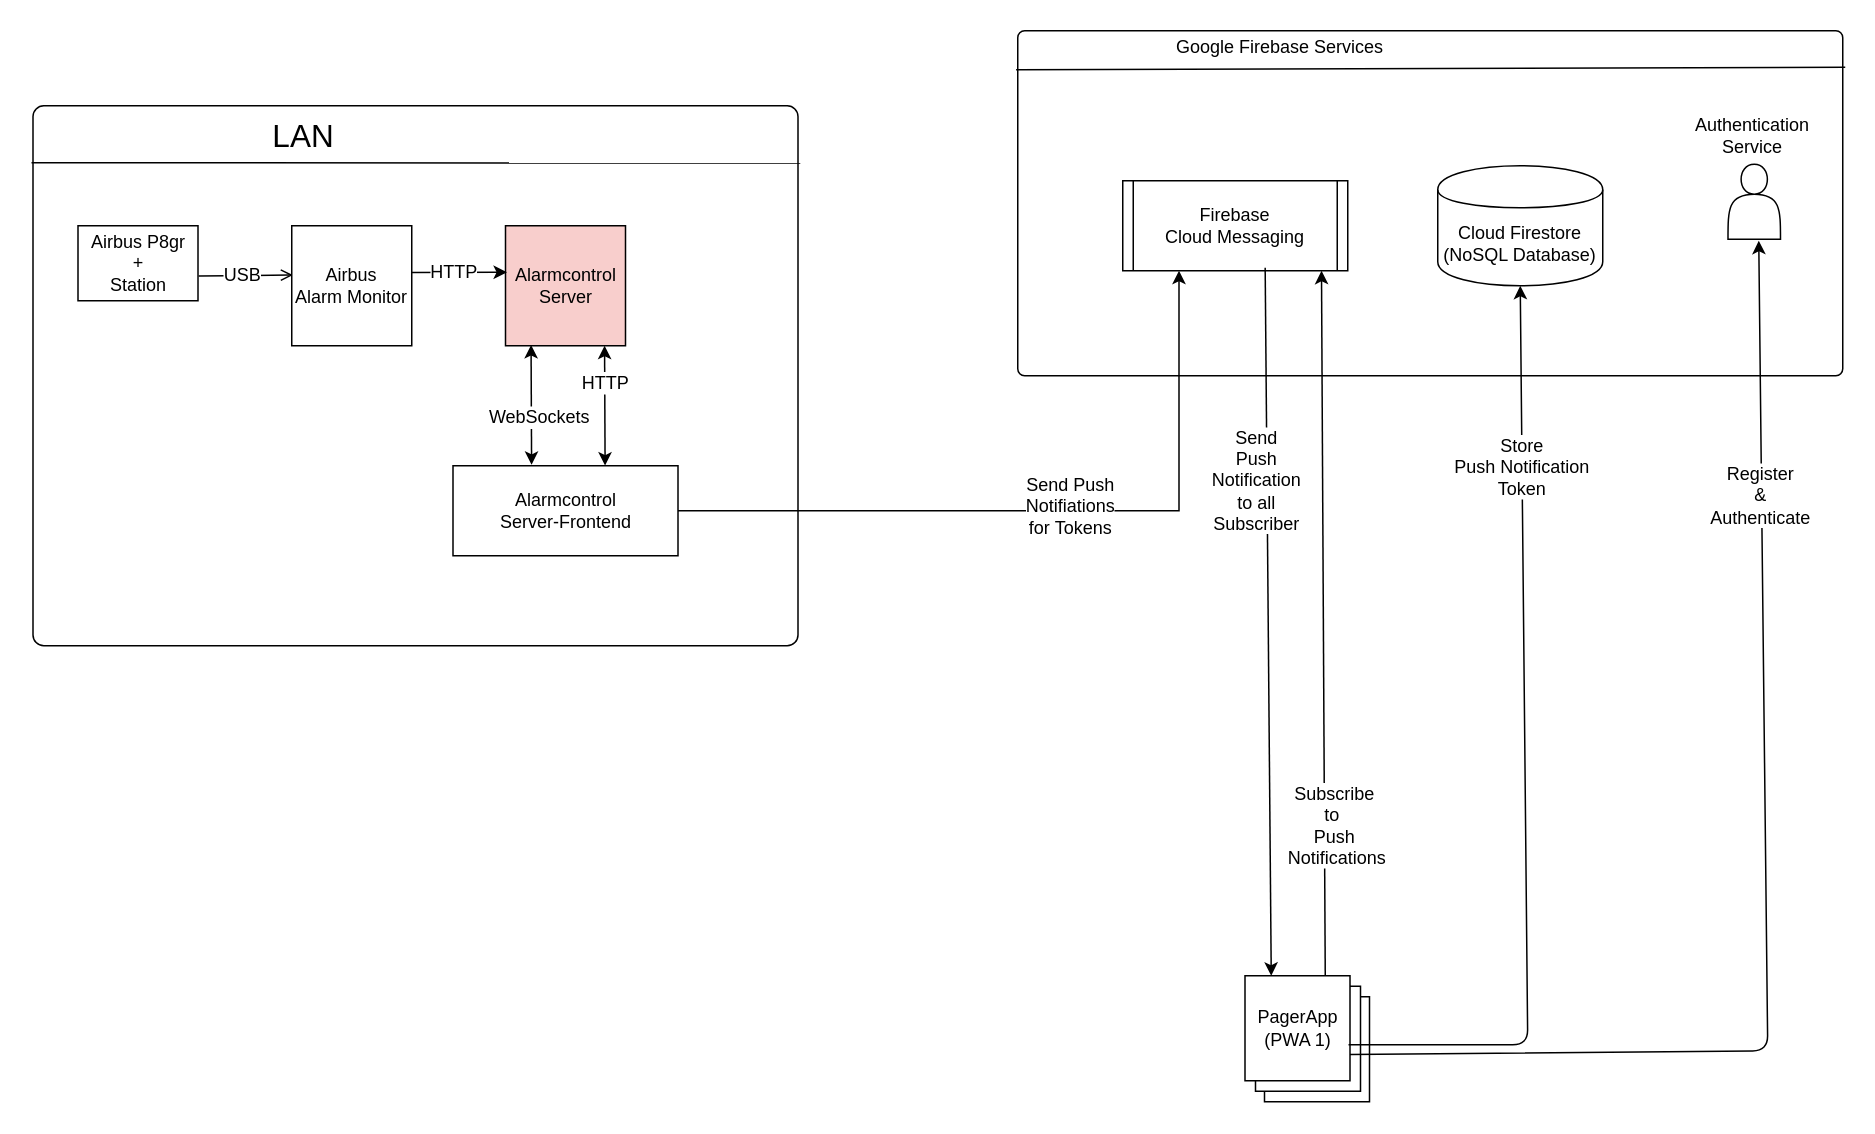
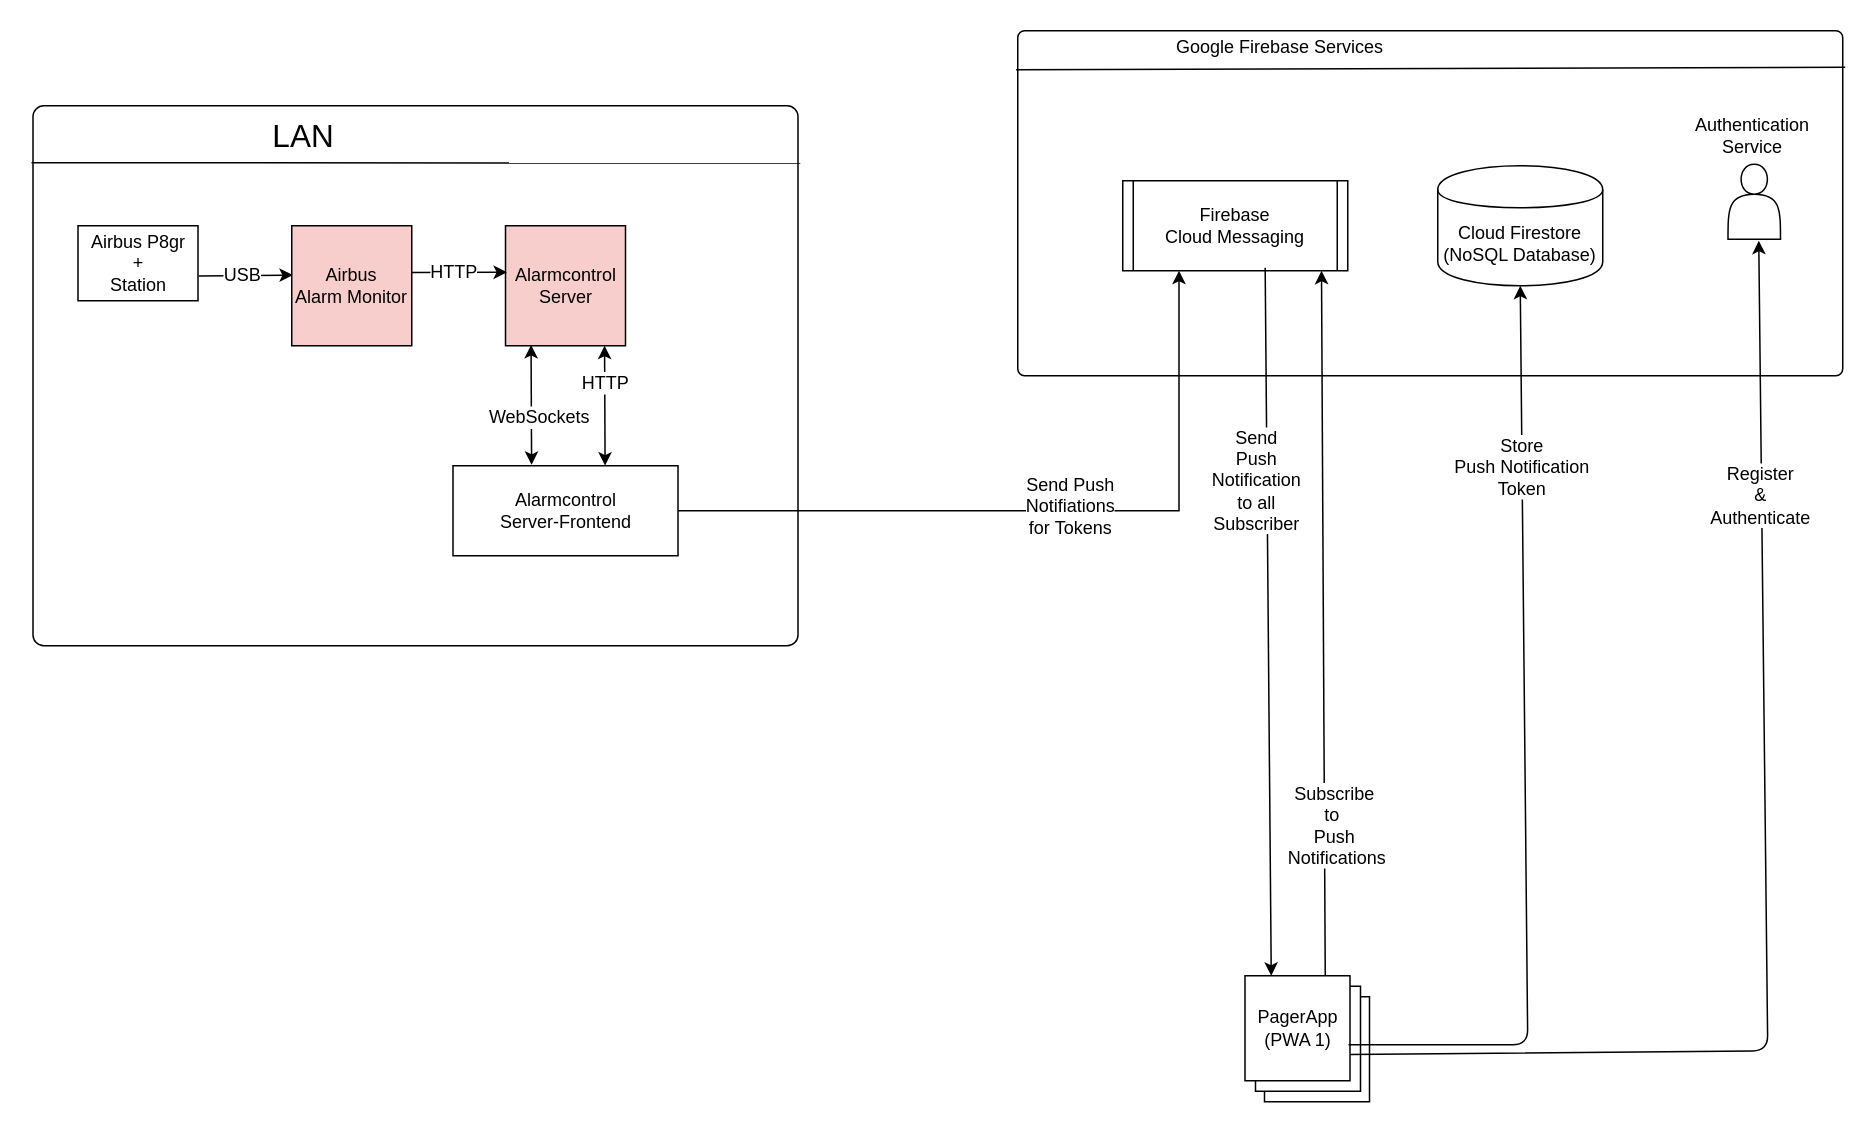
edge "Airbus P8gr + Station" -> "Airbus Alarm Monitor": arrowhead open -> classic
node "Airbus Alarm Monitor": fillcolor #ffffff -> #f8cecc
